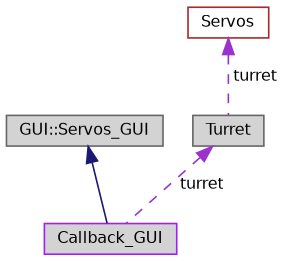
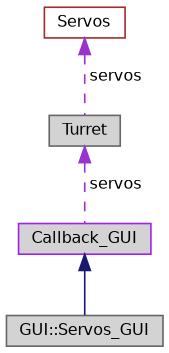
edge "Turret" -> "Servos": label " turret" -> " servos"
edge "Callback_GUI" -> "Turret": label " turret" -> " servos"
edge "Callback_GUI" -> "GUI::Servos_GUI": reversed
